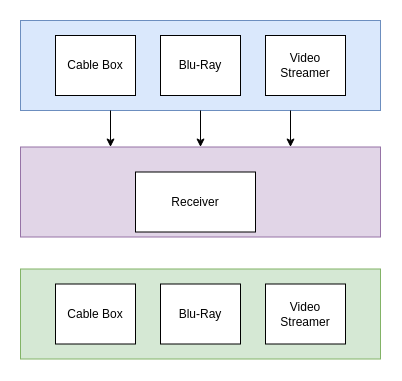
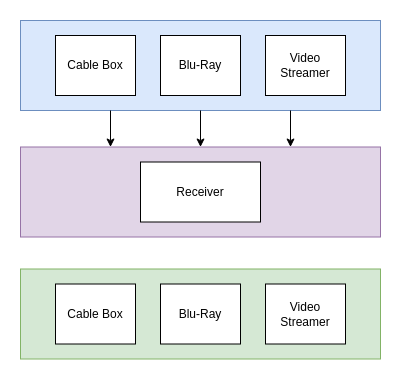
node "Receiver": moved (196, 202) -> (201, 192)
